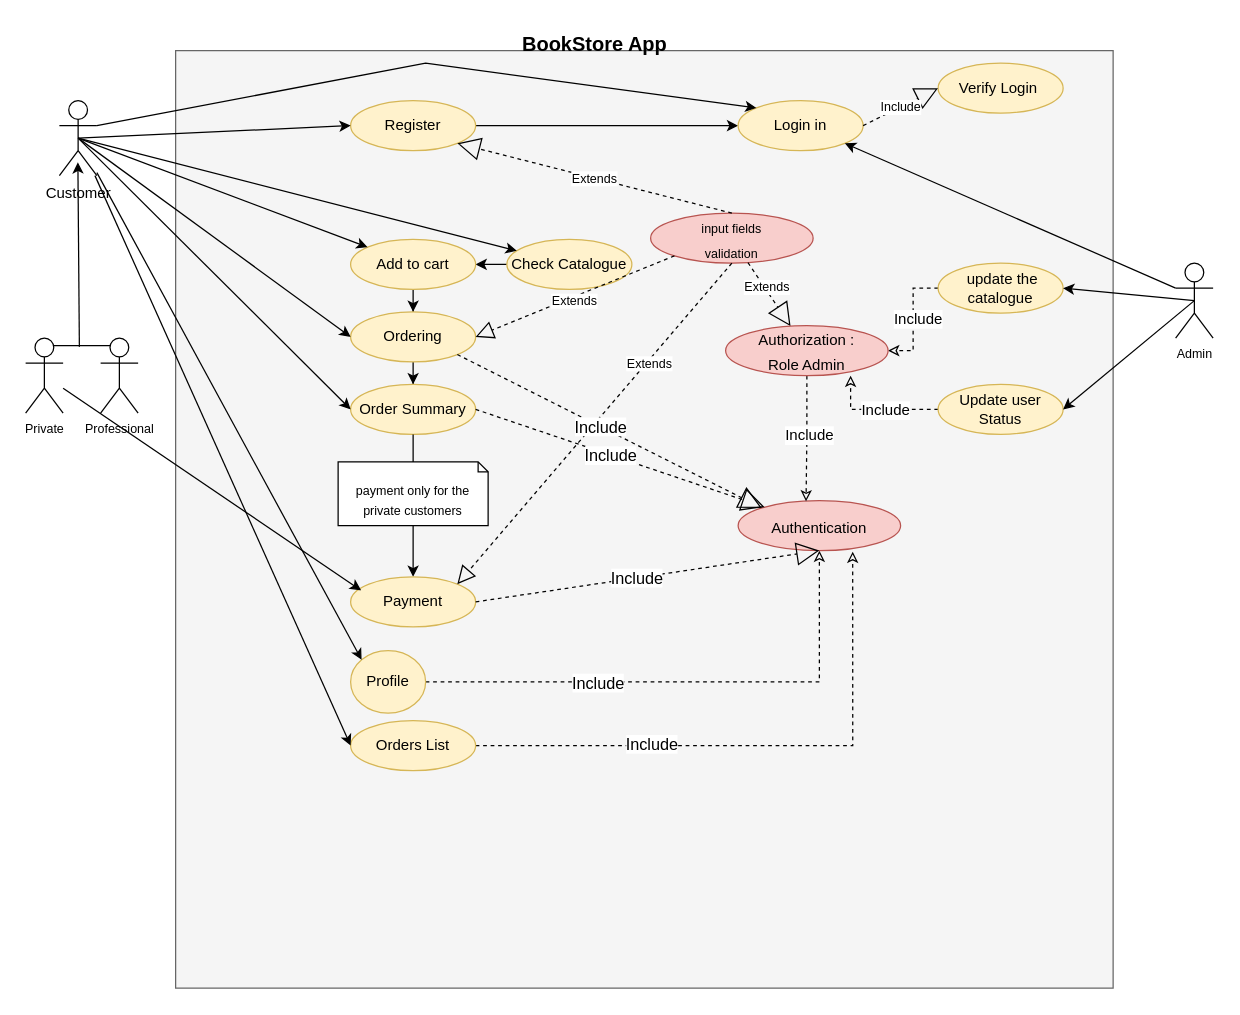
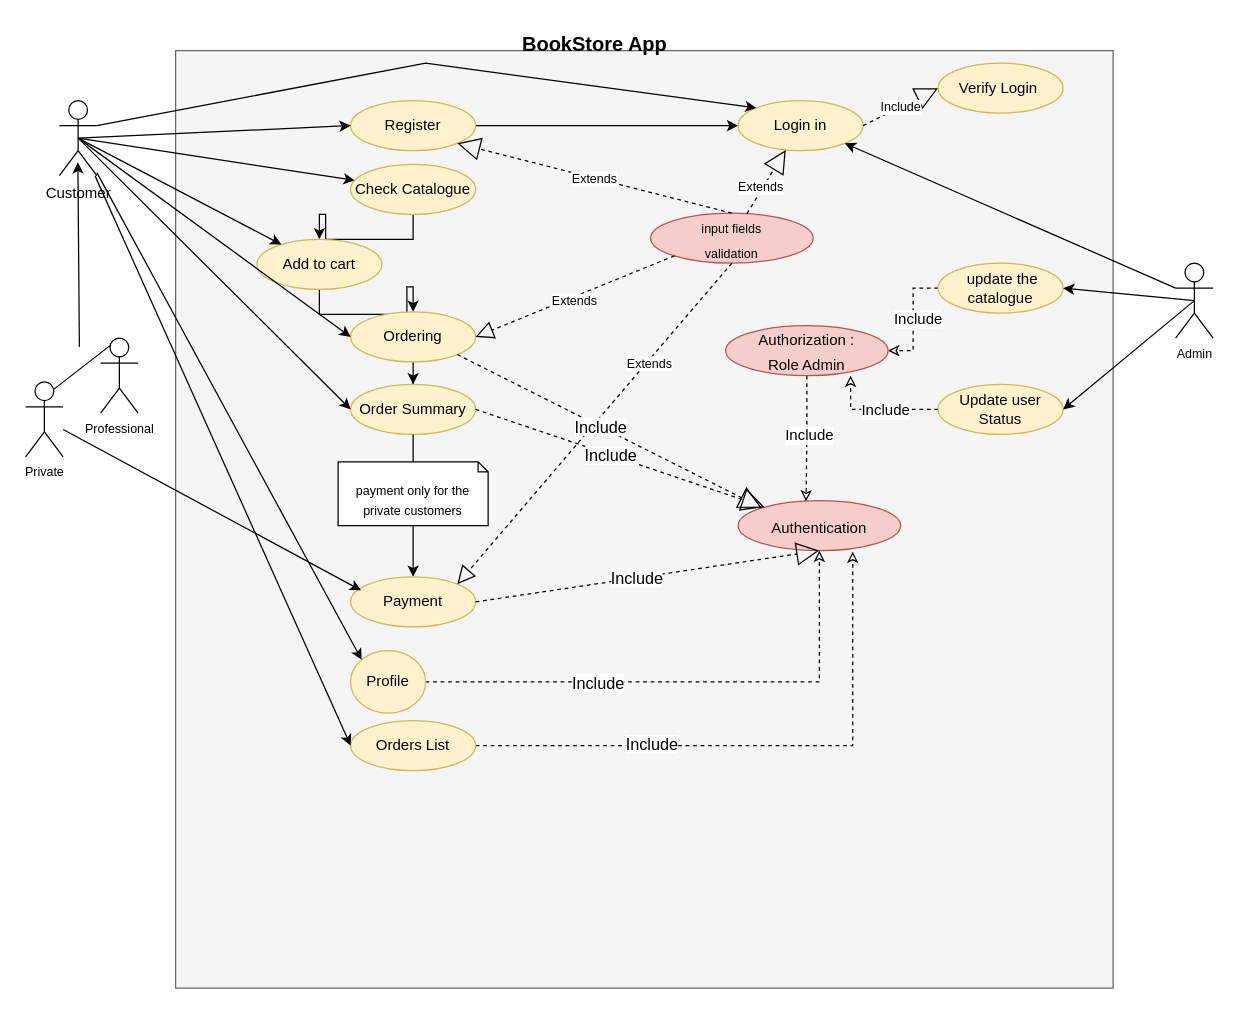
node "Add to cart": moved (413, 264) -> (319, 264)
node "Check Catalogue": moved (569, 264) -> (413, 189)
edge "input fields validation" -> "Authorization : Role Admin": now "input fields validation" -> "Login in"
node "Private": moved (44, 376) -> (44, 419)
